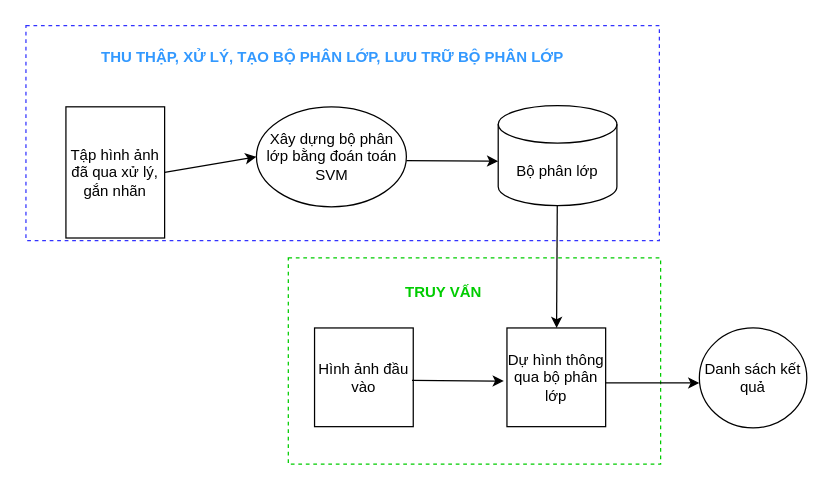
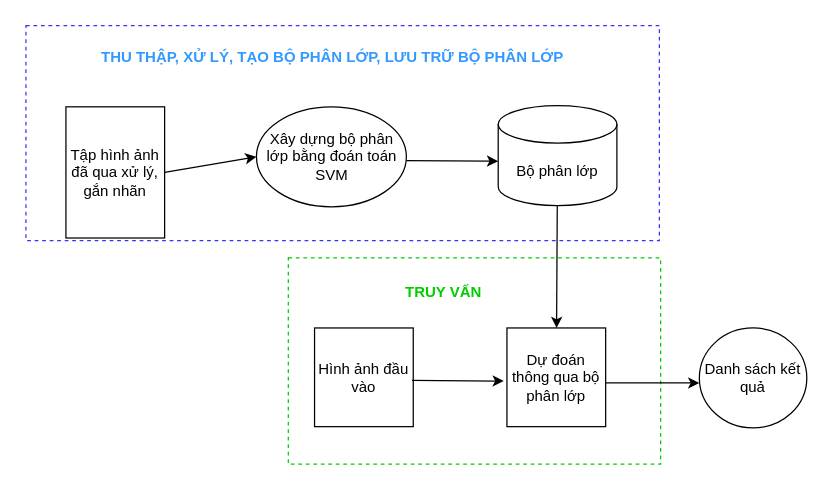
node "Dự hình thông qua bộ phân lớp": label "Dự hình thông qua bộ phân lớp" -> "Dự đoán thông qua bộ phân lớp"
